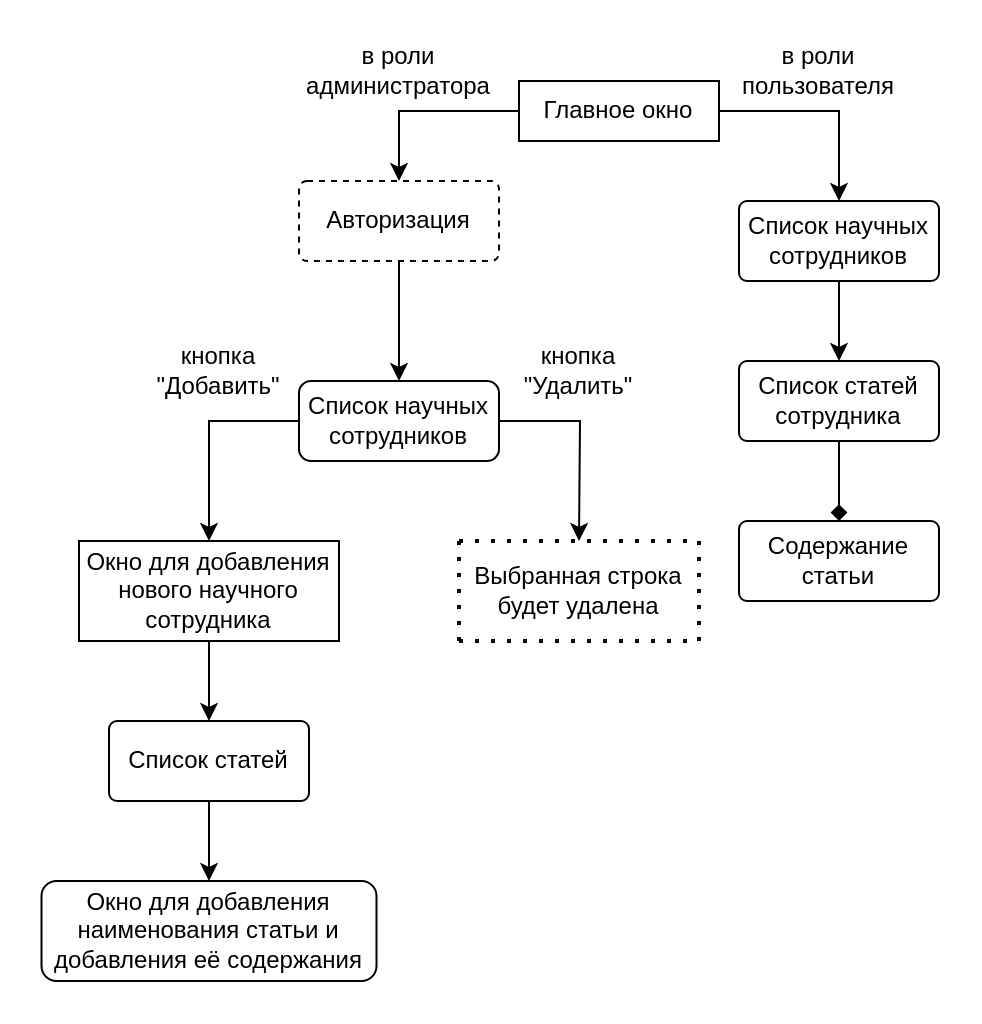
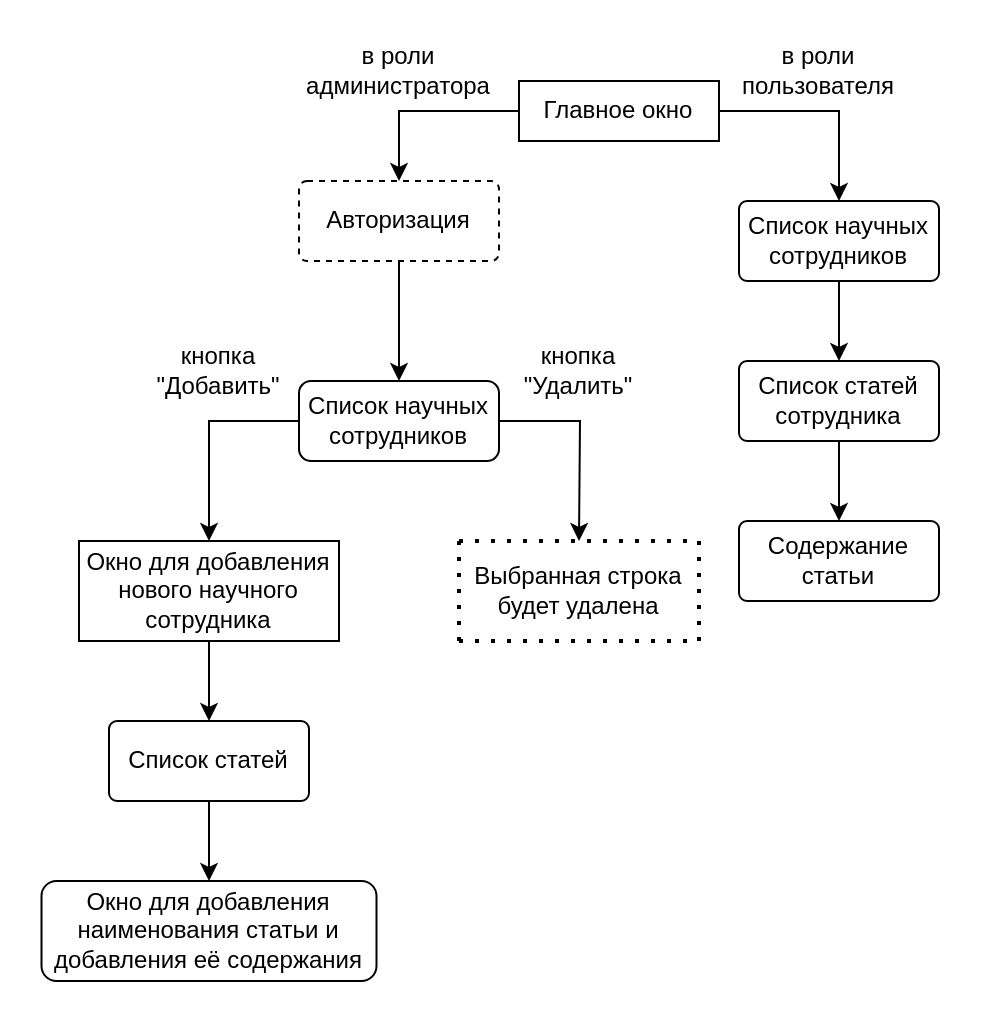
edge "Список статей сотрудника" -> "Содержание статьи": arrowhead diamond -> classic
